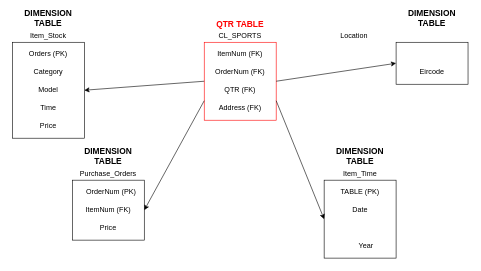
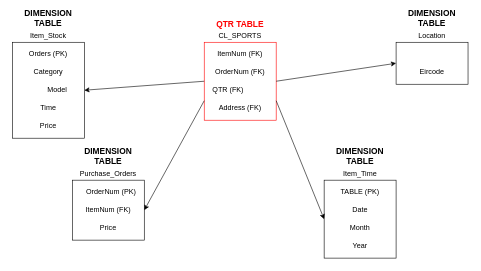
node "Location": moved (354, 36) -> (432, 36)
node "Model": moved (48, 90) -> (57, 90)
node "QTR (FK)": moved (240, 90) -> (228, 90)
node "Month": added
node "Year": moved (366, 246) -> (360, 246)
